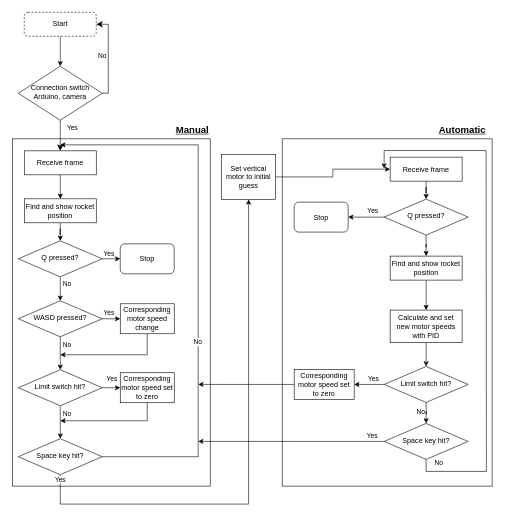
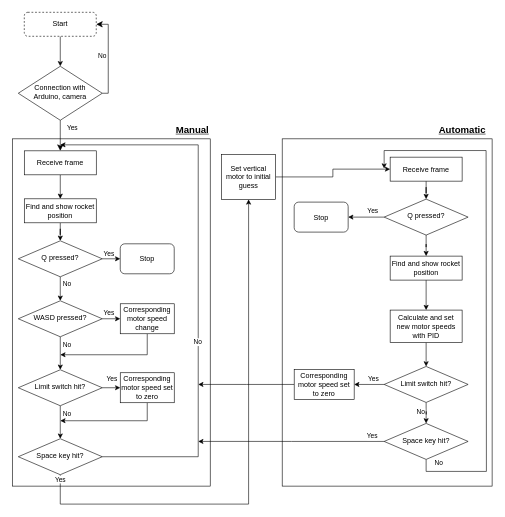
node "Connection switch Arduino, camera": label "Connection switch Arduino, camera" -> "Connection with Arduino, camera"
